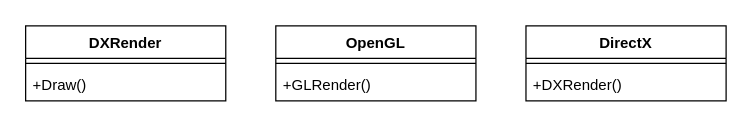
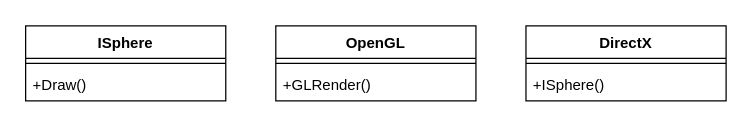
node "DXRender": label "DXRender" -> "ISphere"
node "+DXRender()": label "+DXRender()" -> "+ISphere()"
